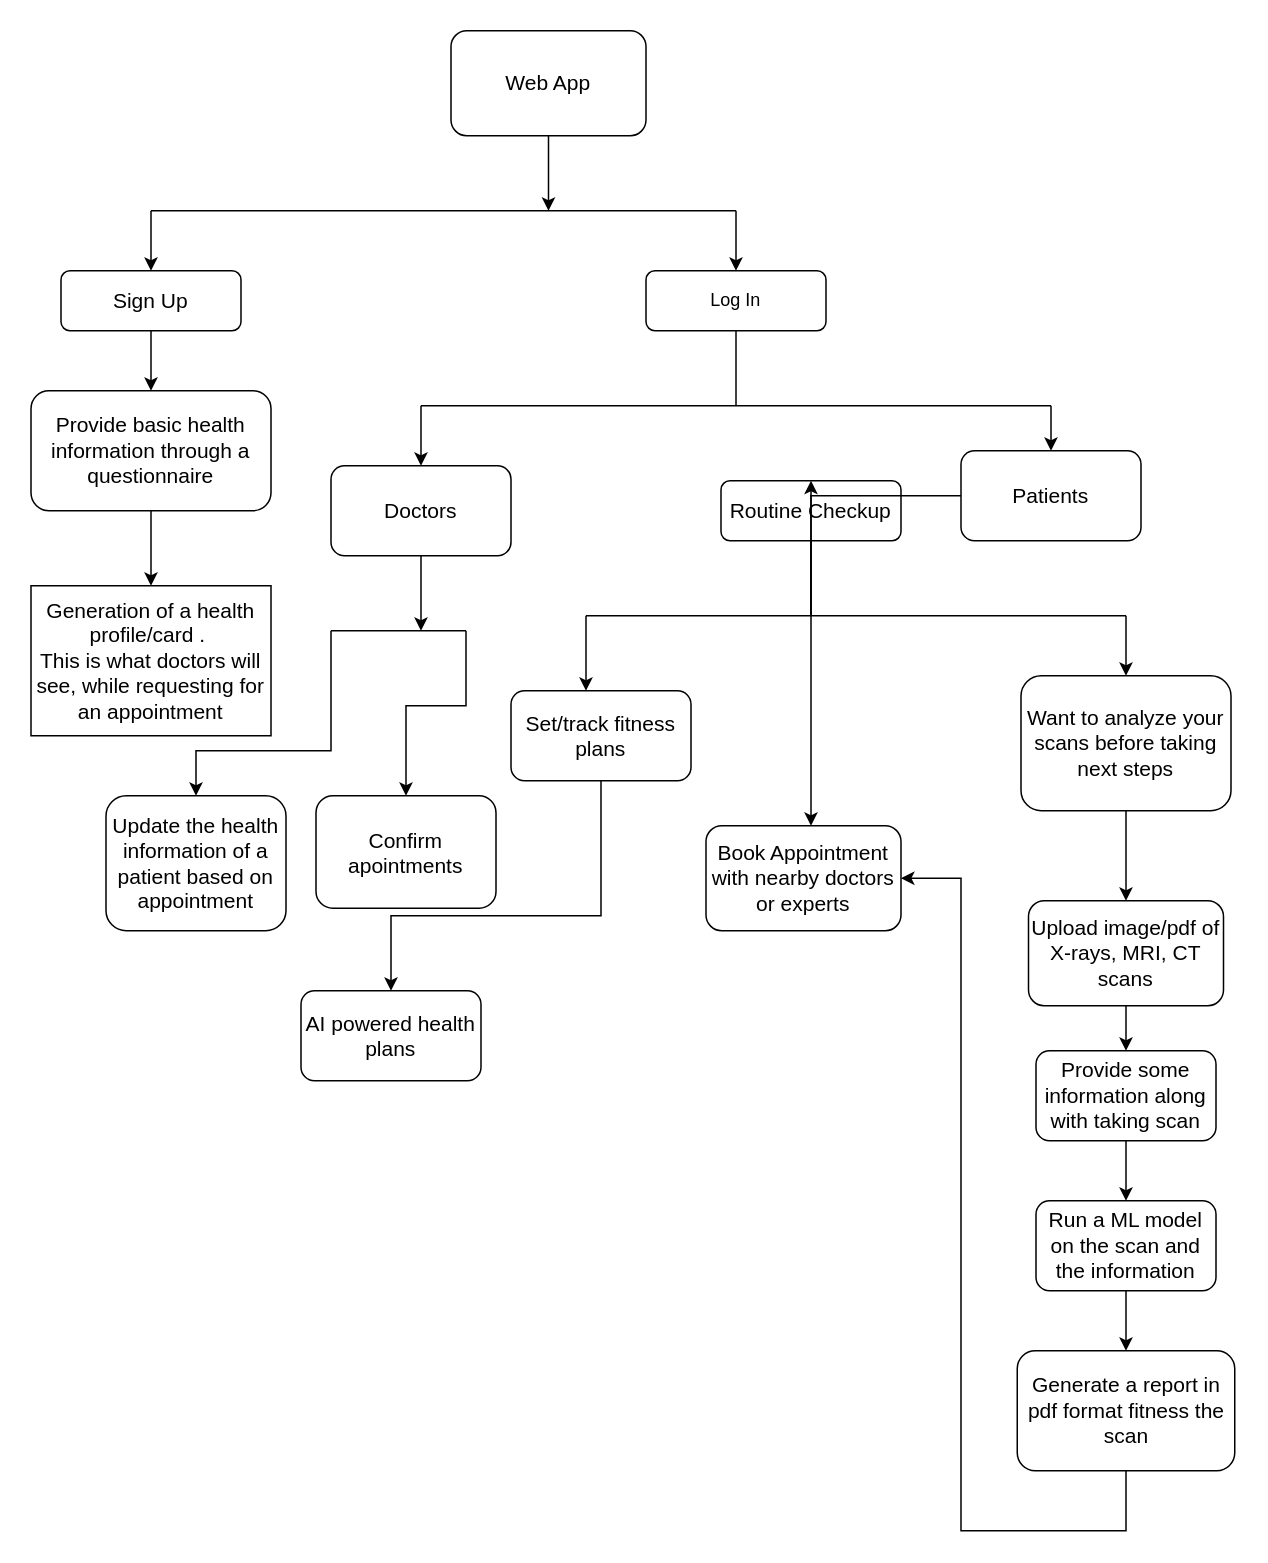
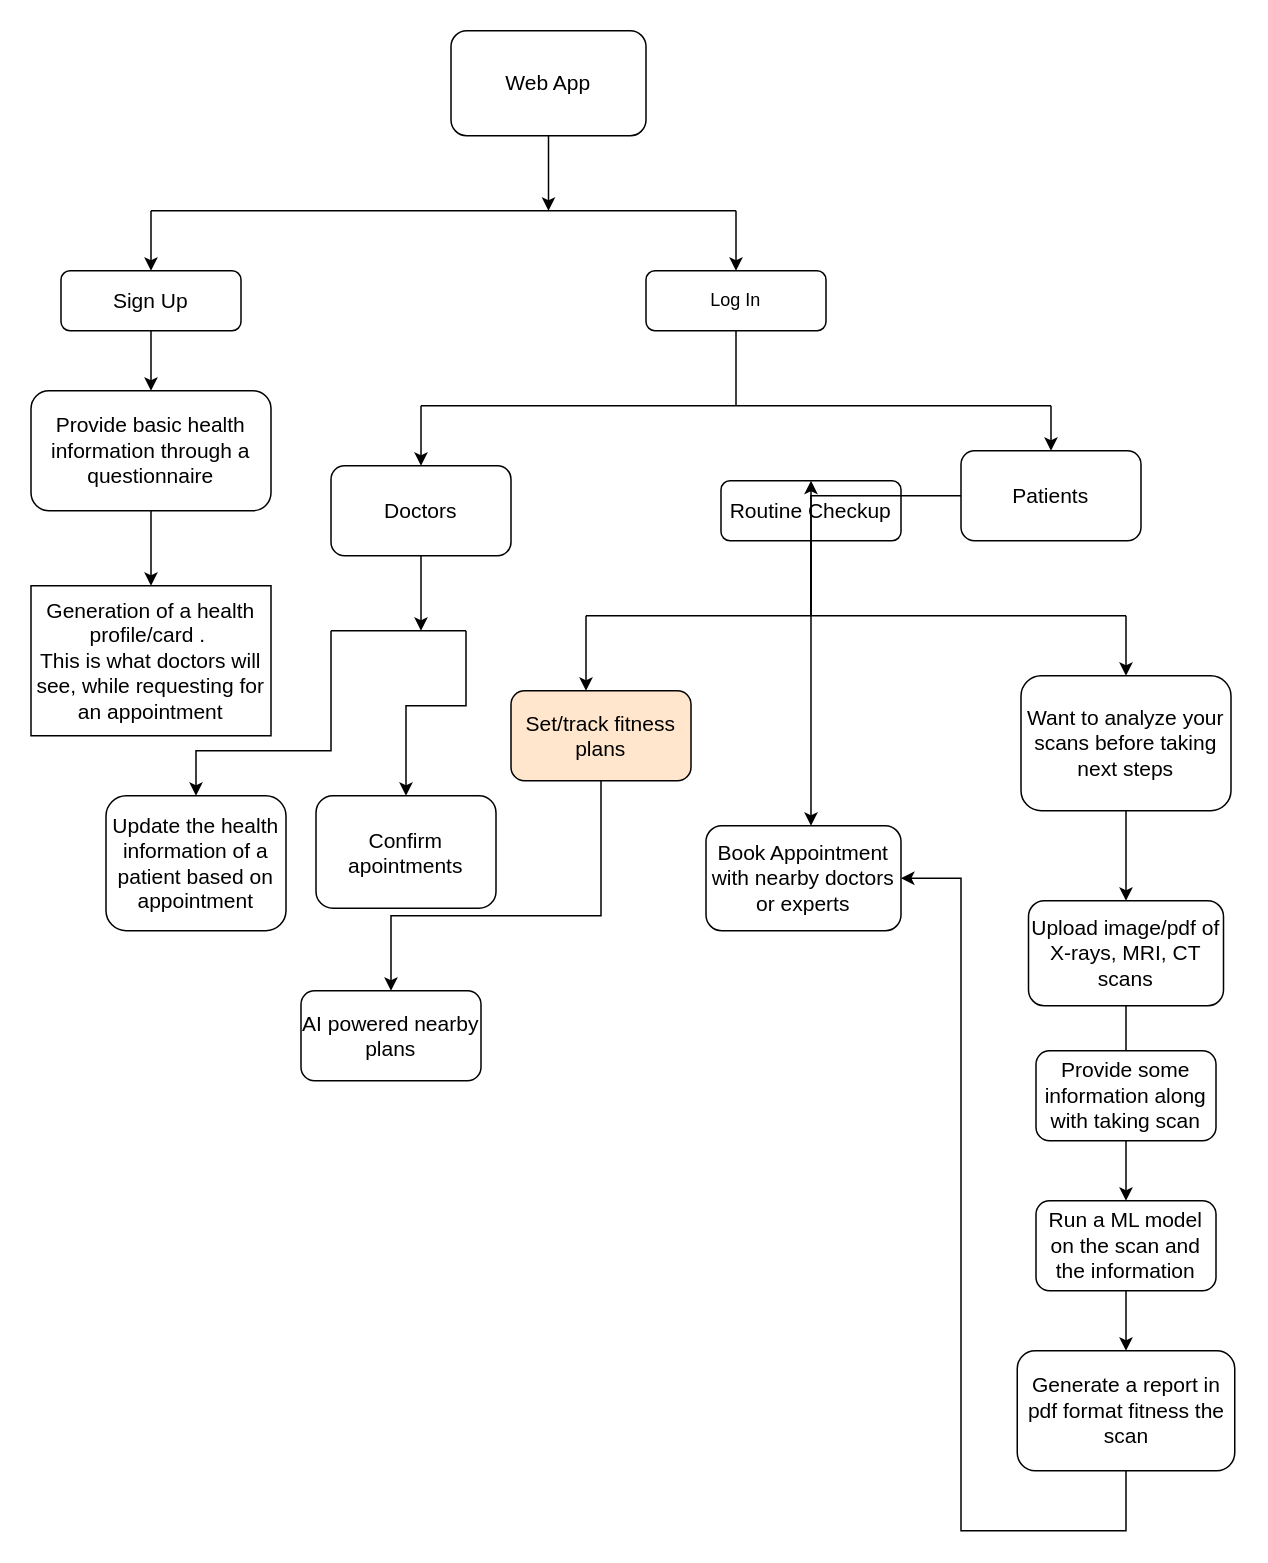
node "Set/track fitness plans": fillcolor #ffffff -> #ffe6cc
node "AI powered health plans": label "AI powered health plans" -> "AI powered nearby plans"
edge "Upload image/pdf of X-rays, MRI, CT scans" -> "Provide some information along with taking scan": arrowhead classic -> none
